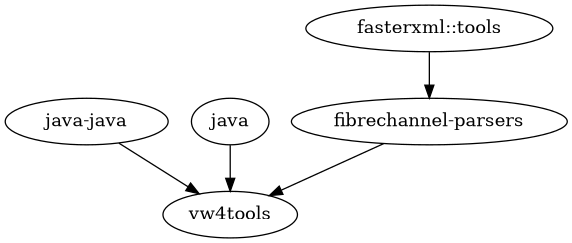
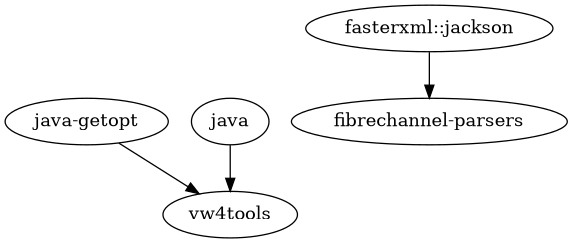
node "fasterxml::tools": label "fasterxml::tools" -> "fasterxml::jackson"
node "java-java": label "java-java" -> "java-getopt"
edge "fibrechannel-parsers" -> "vw4tools": removed
